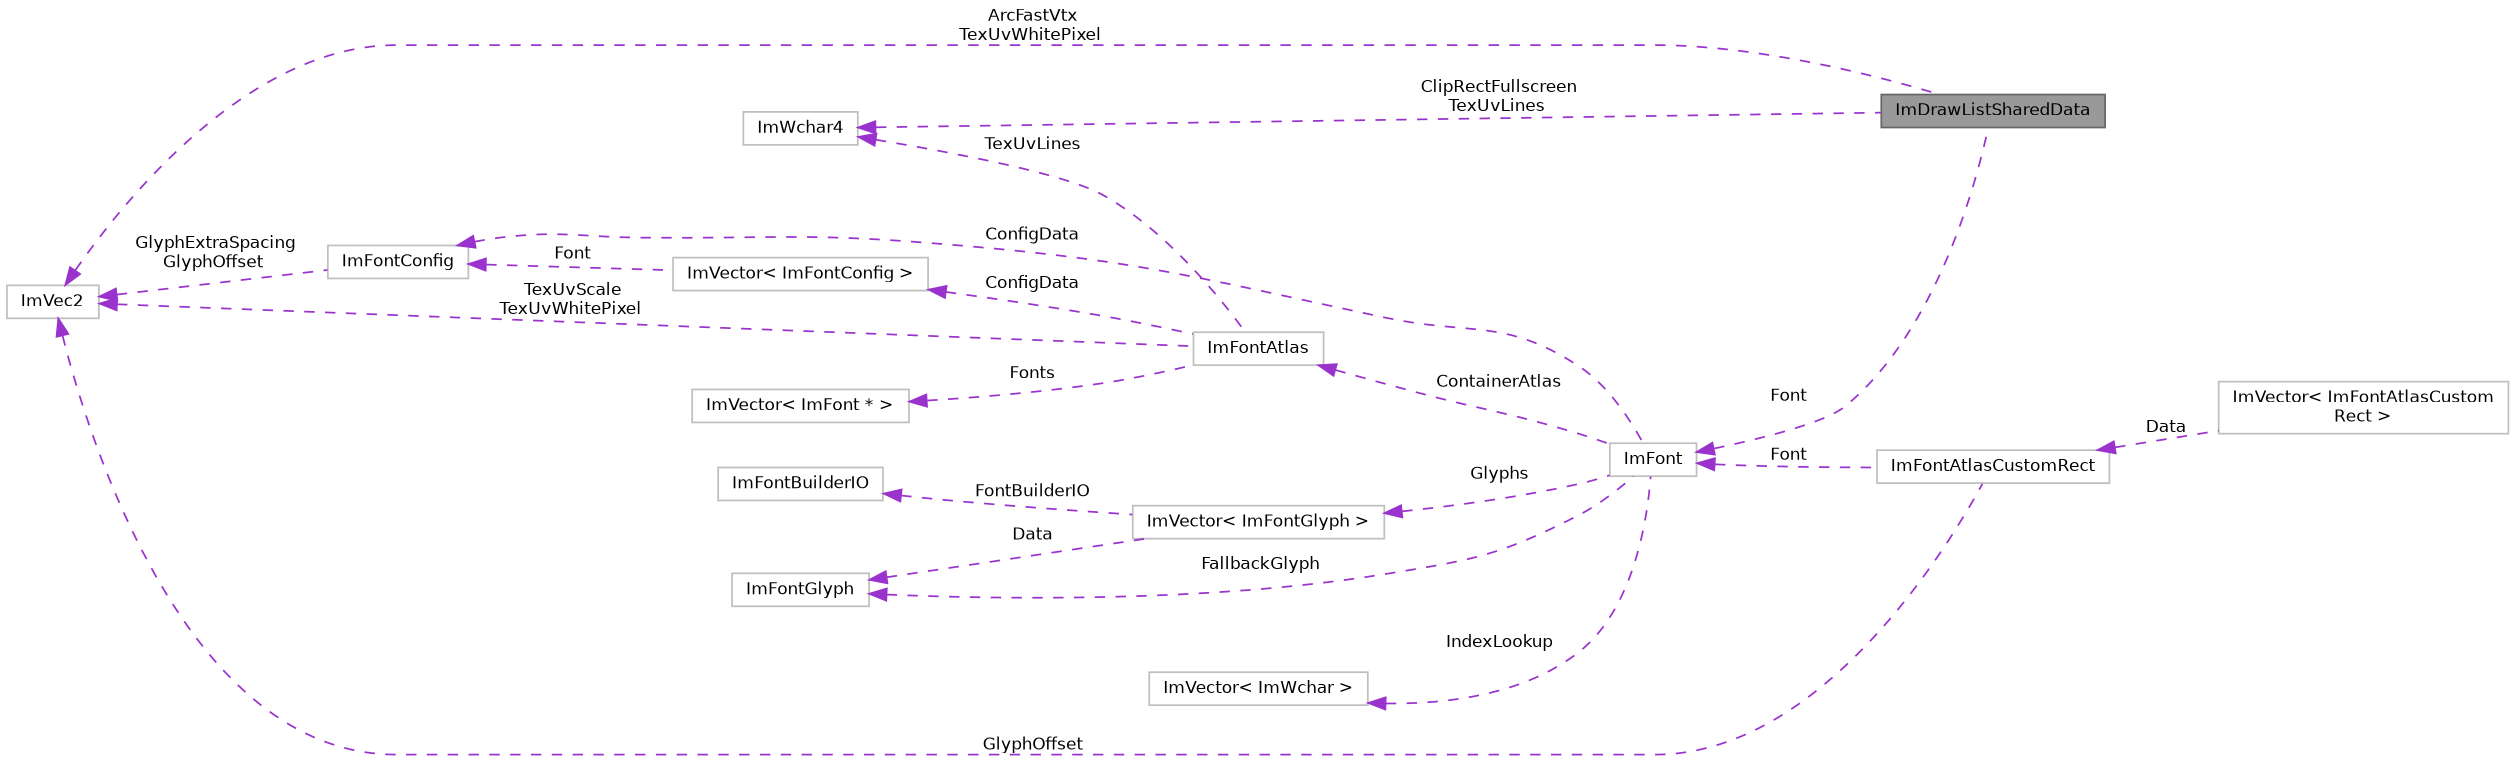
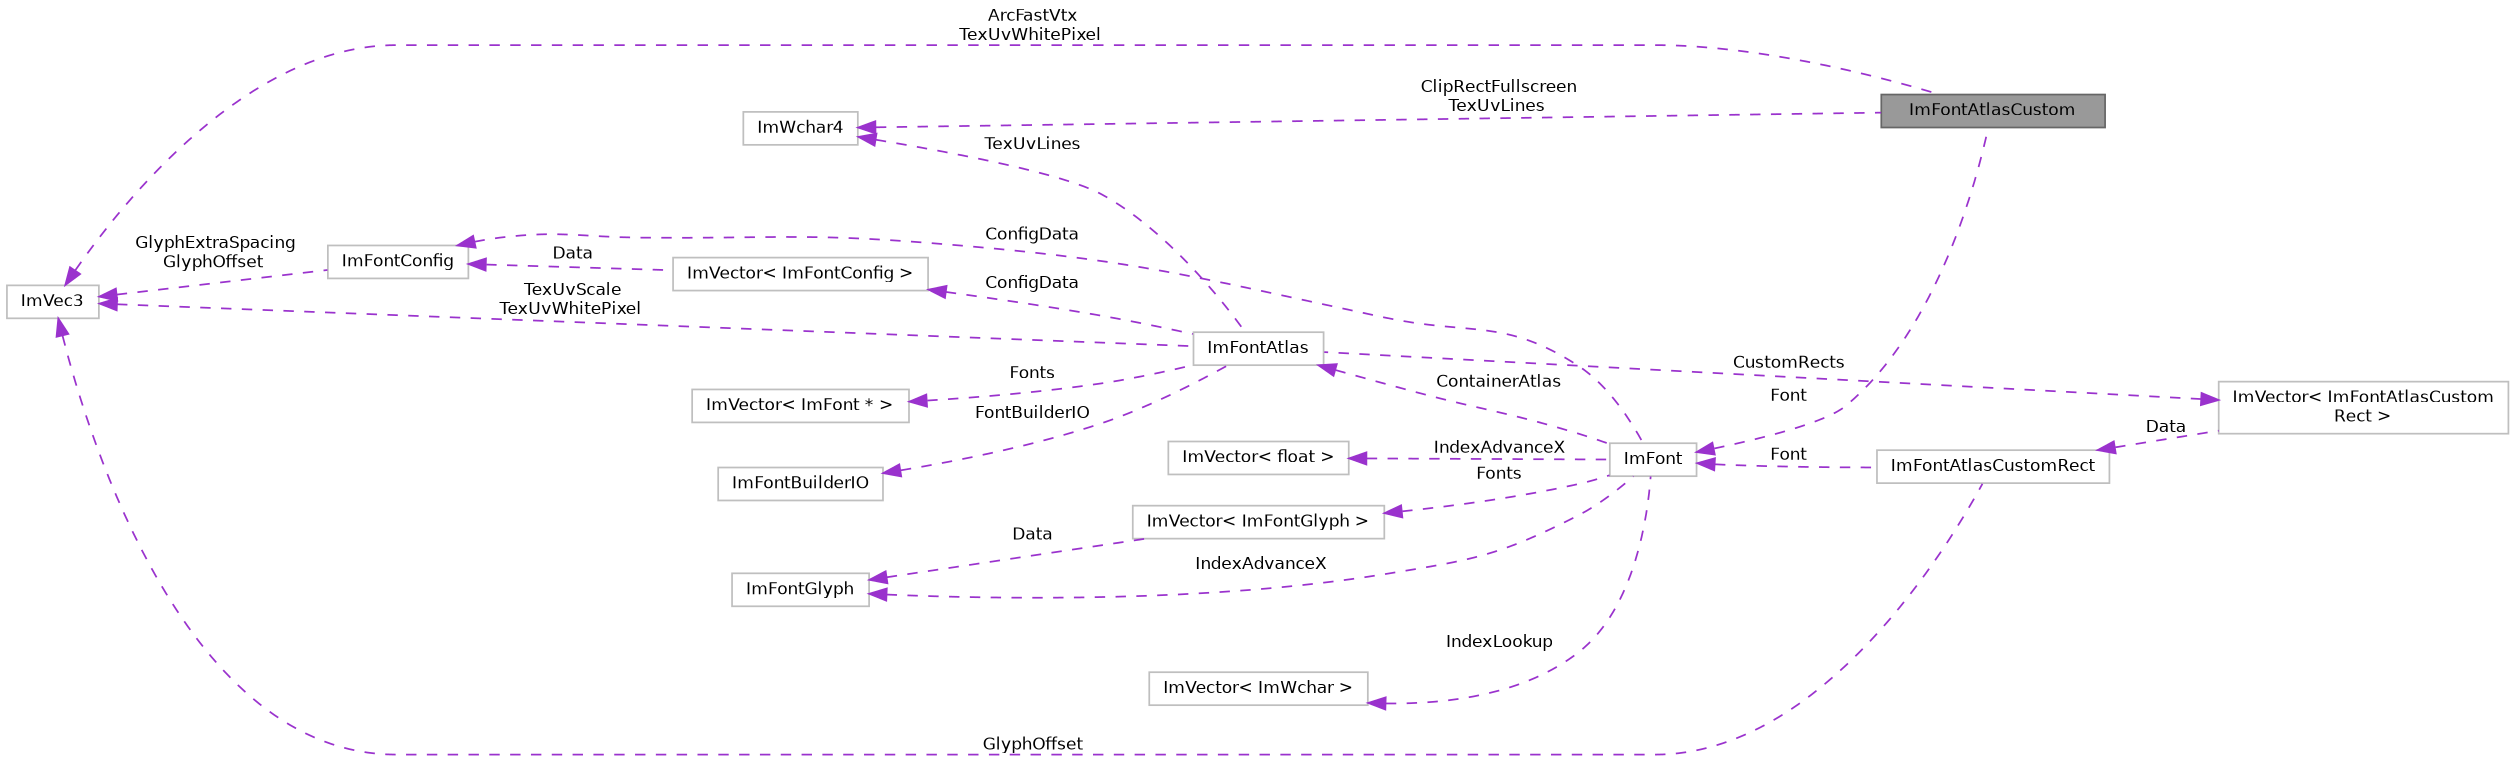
node "ImDrawListSharedData": label "ImDrawListSharedData" -> "ImFontAtlasCustom"
edge "ImVector< ImFontConfig >" -> "ImFontConfig": label " Font" -> " Data"
node "ImVec2": label "ImVec2" -> "ImVec3"
edge "ImFontAtlas" -> "ImVector< ImFontAtlasCustom Rect >": added, label "CustomRects"
node "ImVector< float >": added
edge "ImFont" -> "ImVector< ImFontGlyph >": label " Glyphs" -> " Fonts"
edge "ImVector< ImFontGlyph >" -> "ImFontBuilderIO": now "ImFontAtlas" -> "ImFontBuilderIO"
edge "ImFont" -> "ImFontGlyph": label " FallbackGlyph" -> " IndexAdvanceX"
